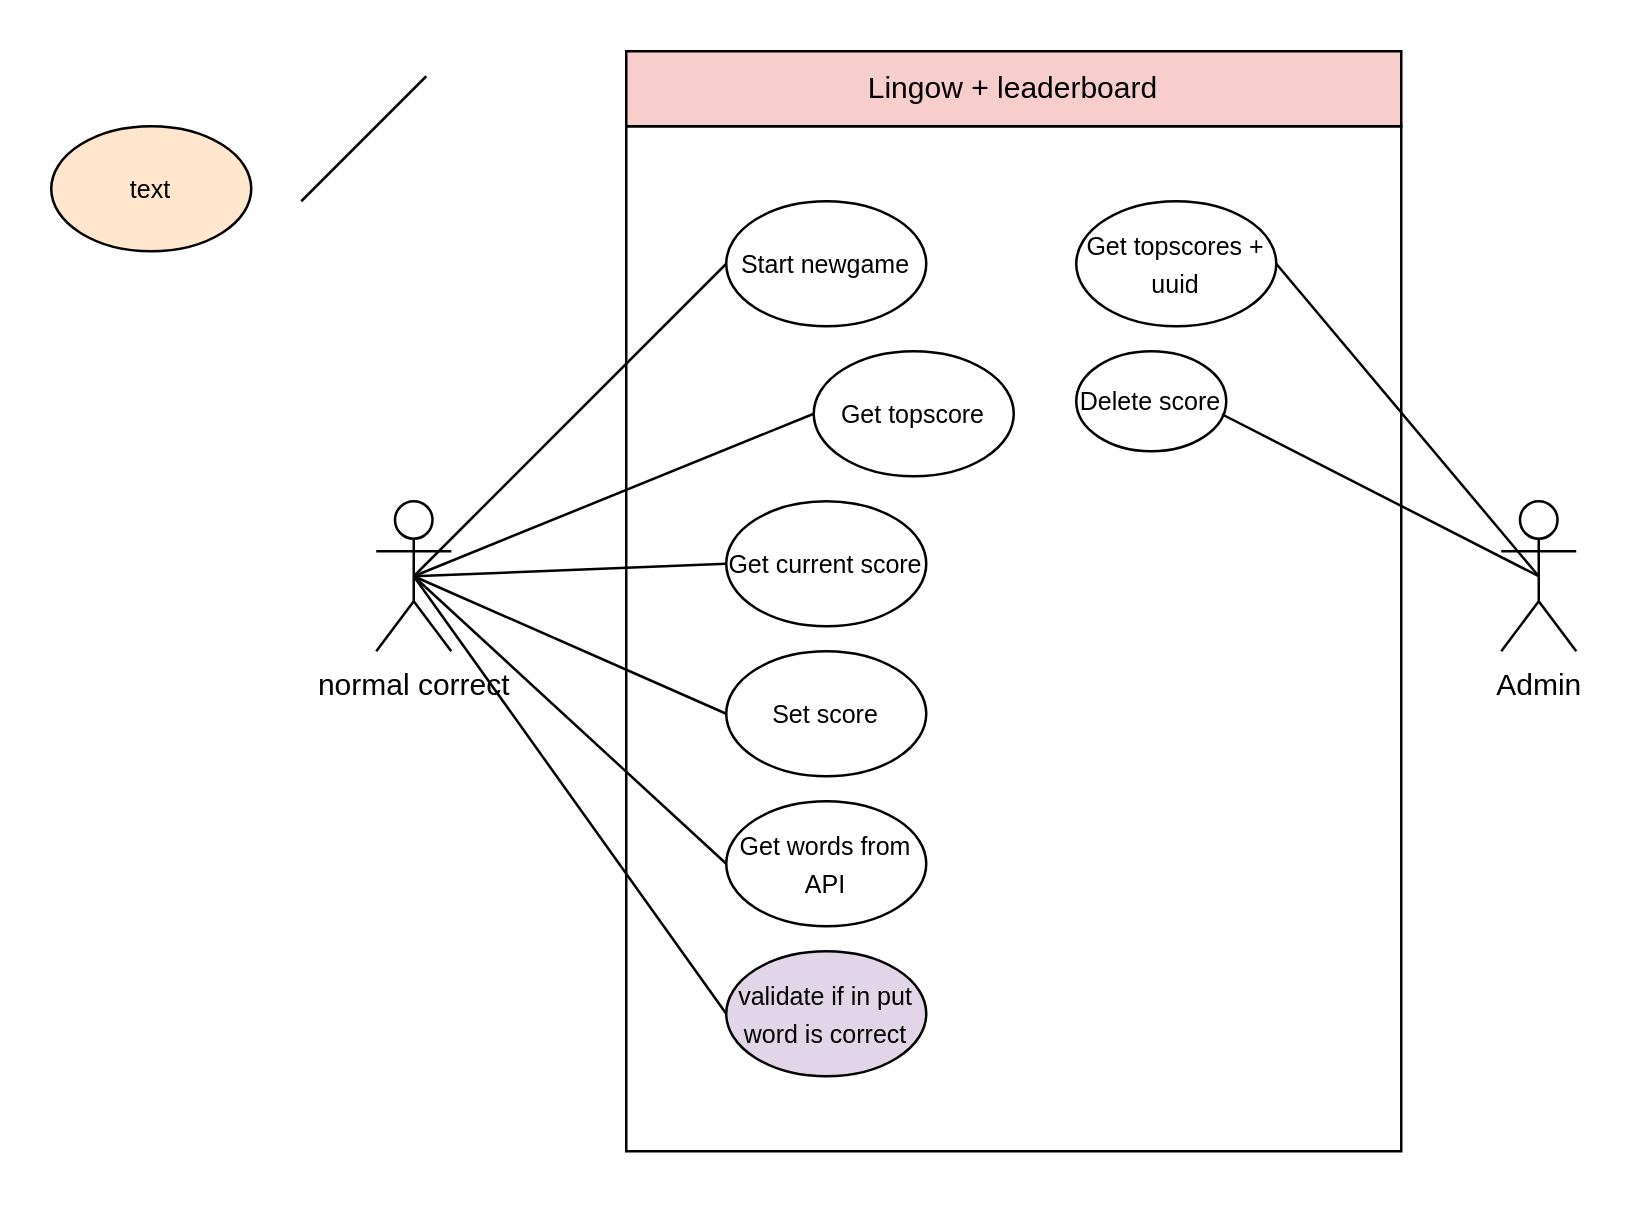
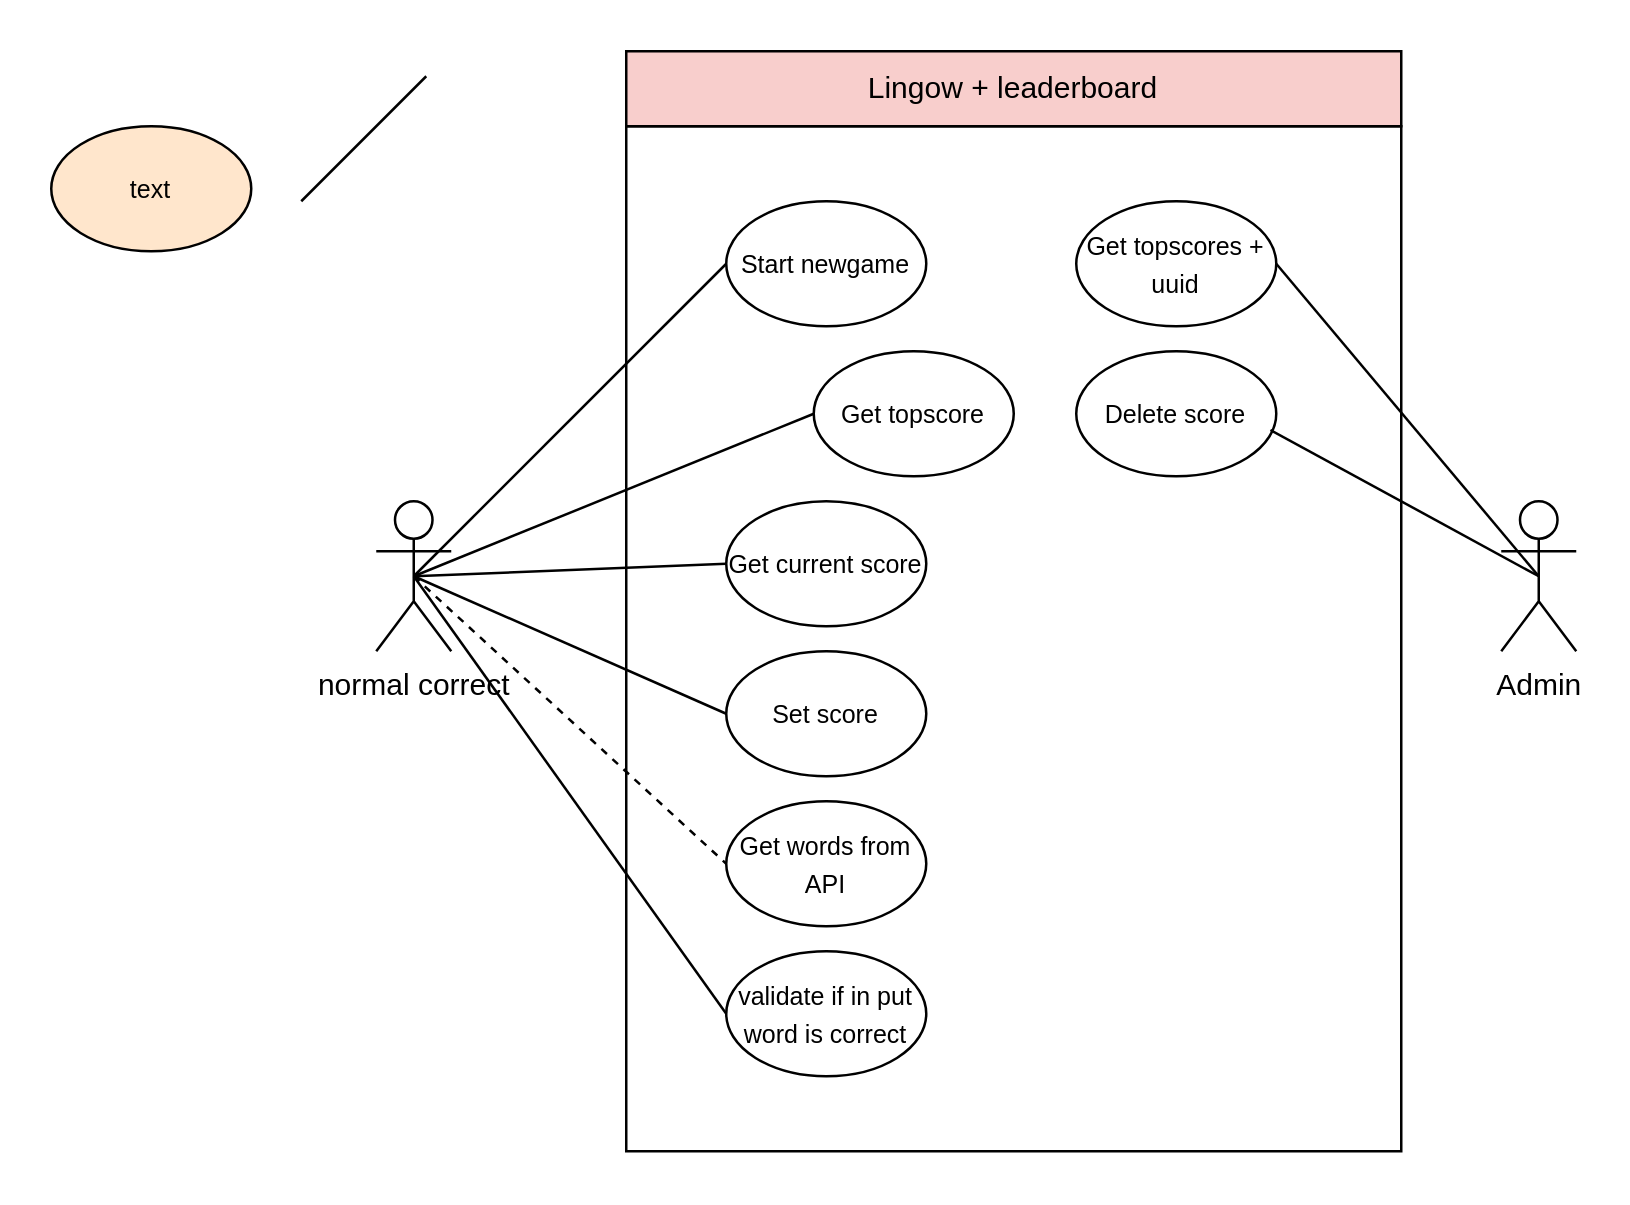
node "Delete score": size 150x100 -> 200x125
edge "normal correct" -- "Get words from API": style solid -> dashed
node "validate if in put word is correct": fillcolor #e1d5e7 -> #ffffff
